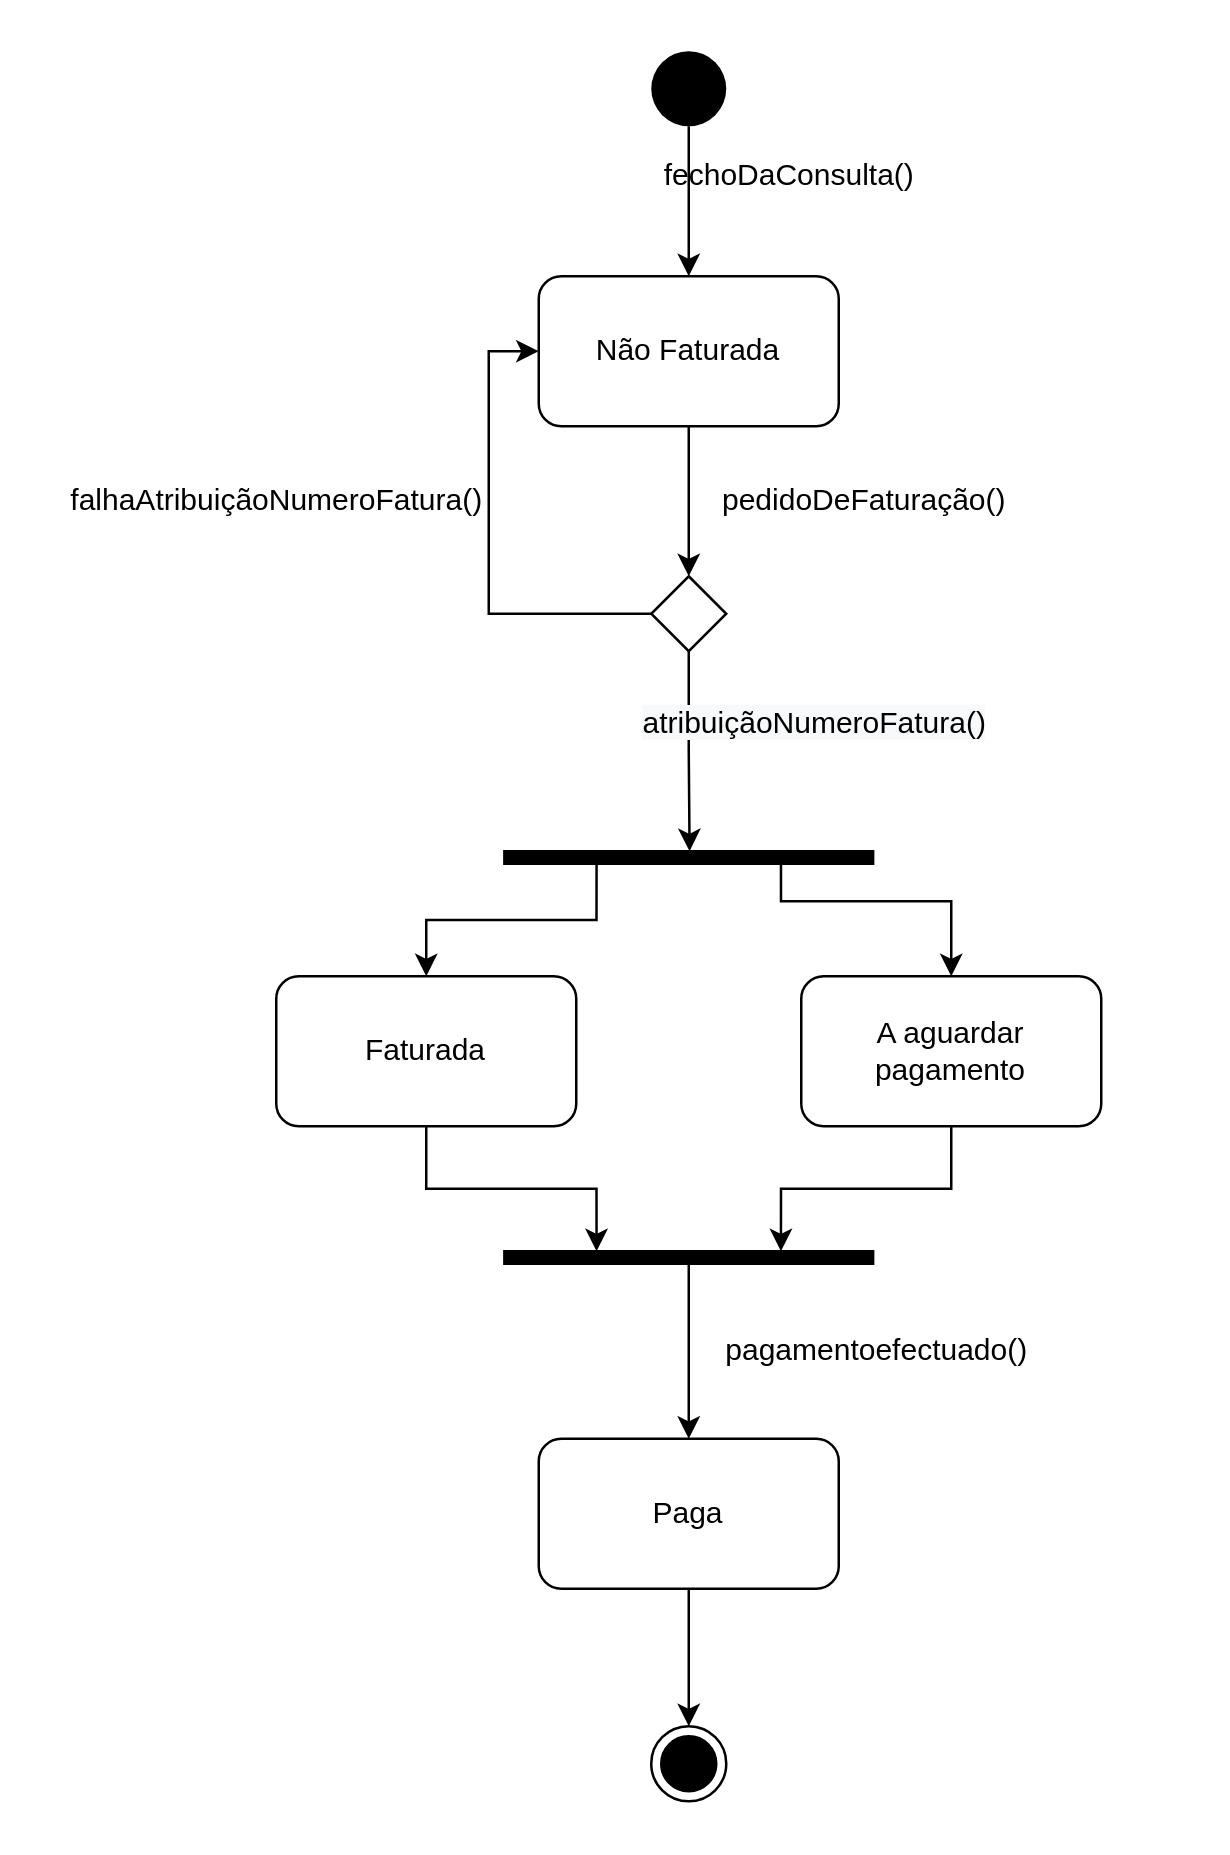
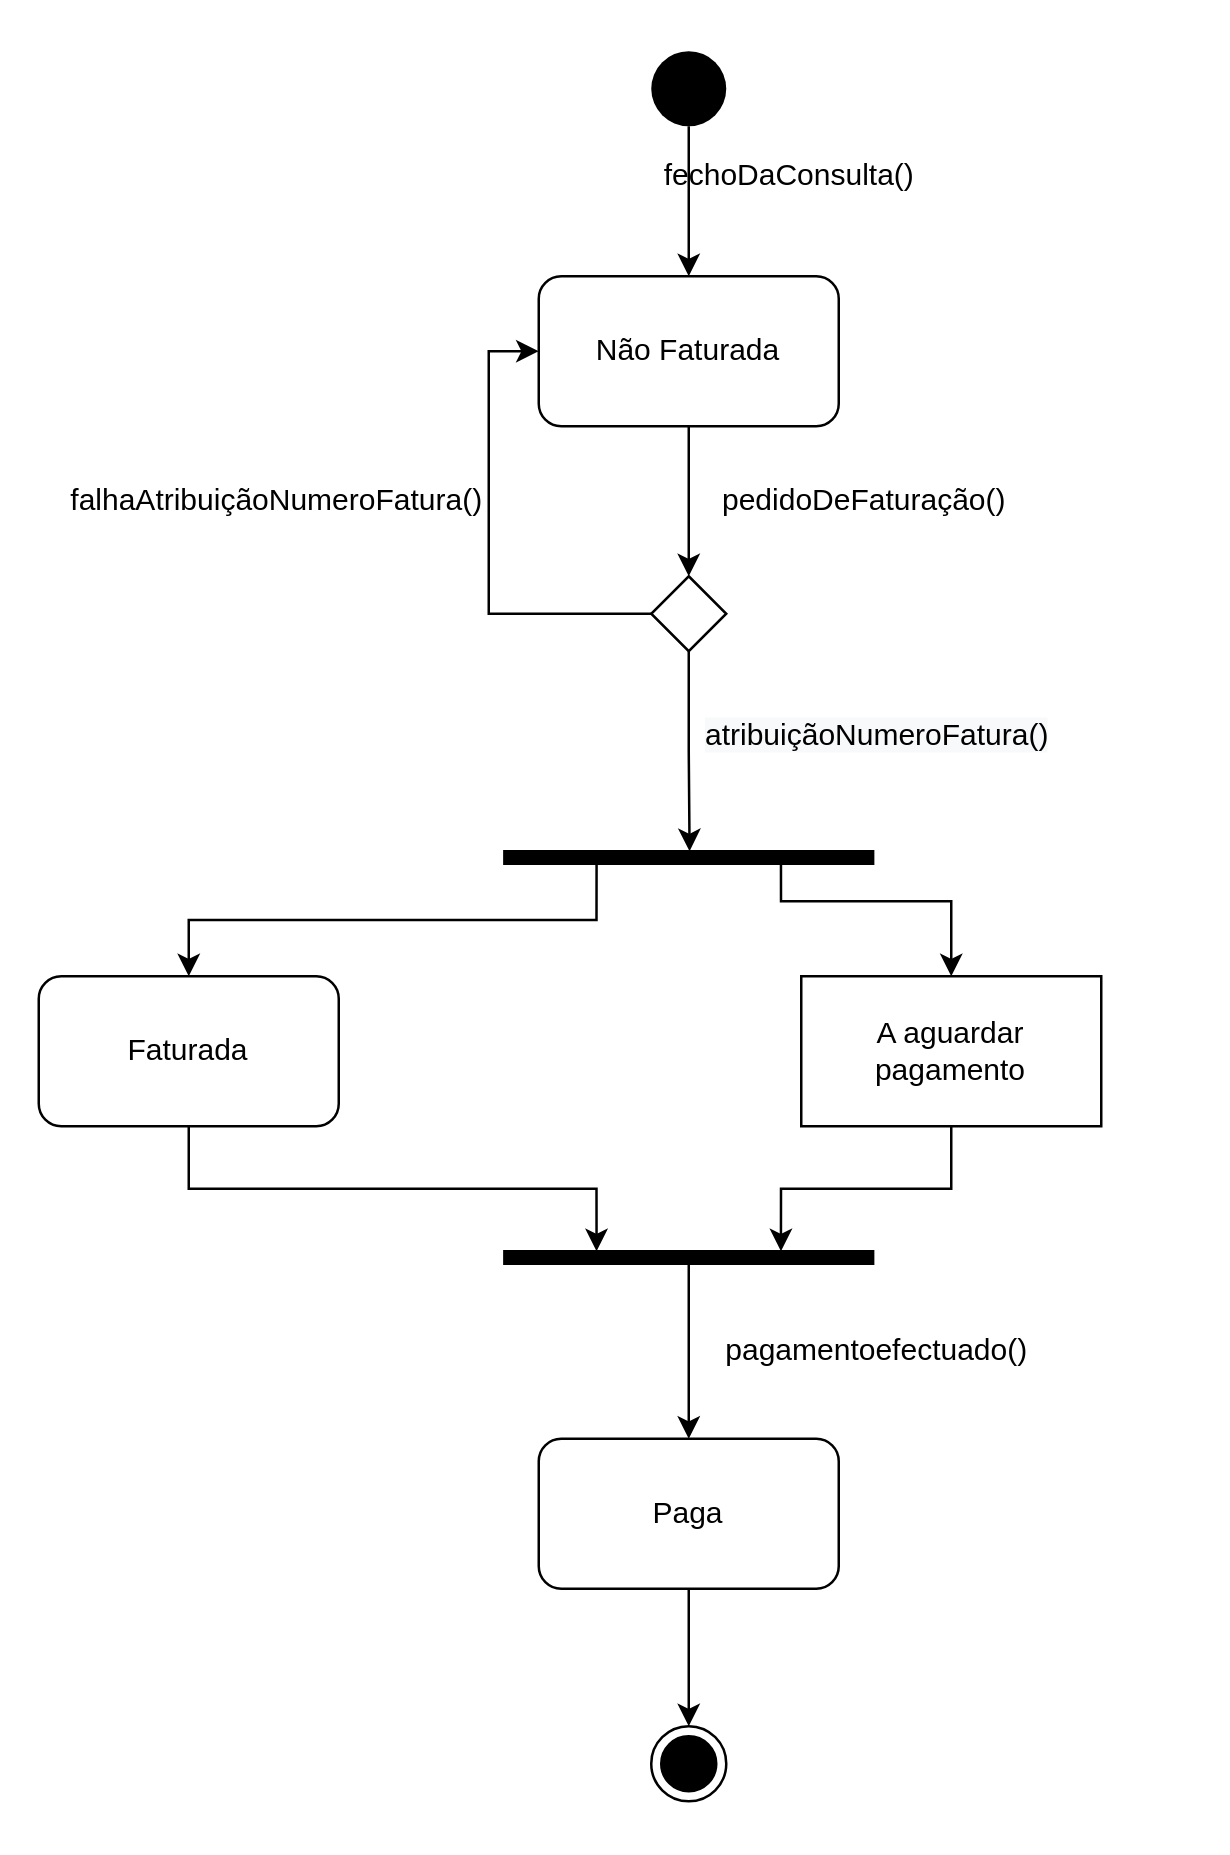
node "atribuiçãoNumeroFatura()": moved (876, 726) -> (939, 739)
node "Faturada": moved (426, 1051) -> (189, 1051)
node "A aguardar pagamento": shape rounded rectangle -> rectangle
